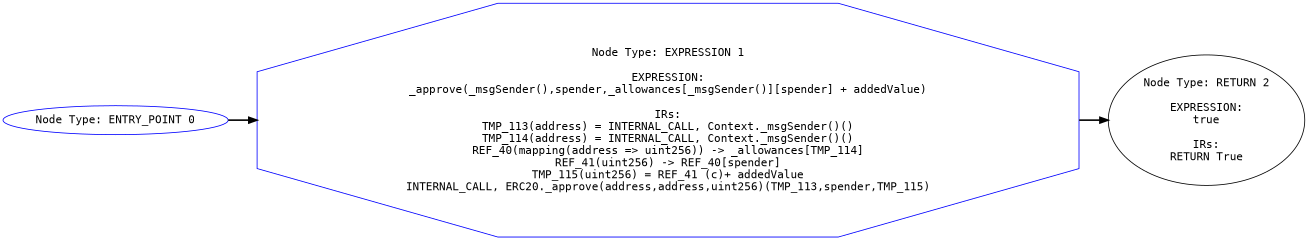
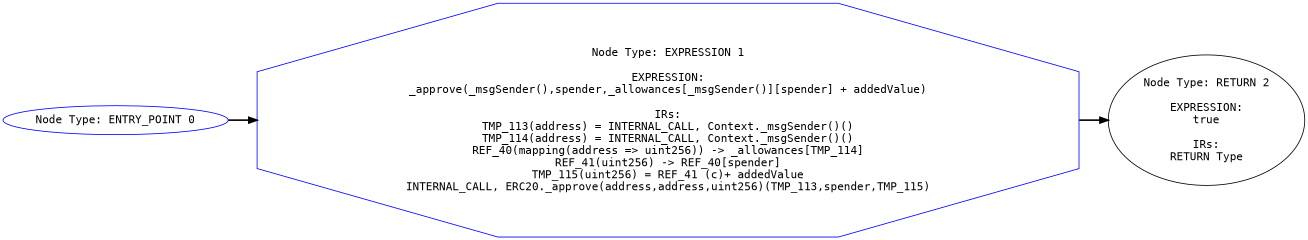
node "Node Type: RETURN 2 EXPRESSION: true IRs: RETURN True": label "Node Type: RETURN 2 EXPRESSION: true IRs: RETURN True" -> "Node Type: RETURN 2 EXPRESSION: true IRs: RETURN Type"
